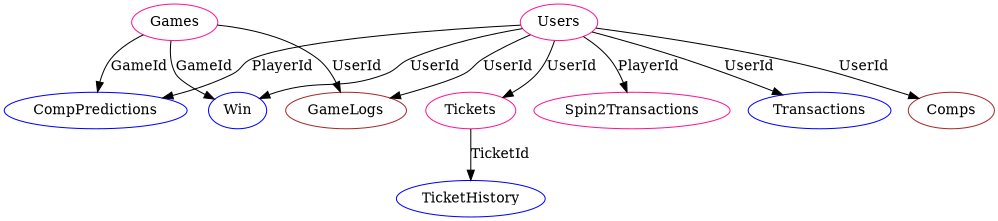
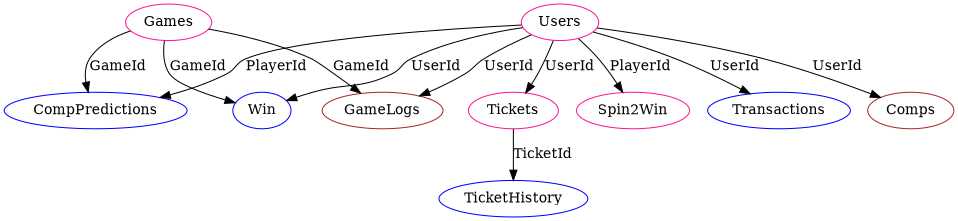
edge "Games" -> "GameLogs": label "UserId" -> "GameId"
node "Spin2Transactions": label "Spin2Transactions" -> "Spin2Win"
